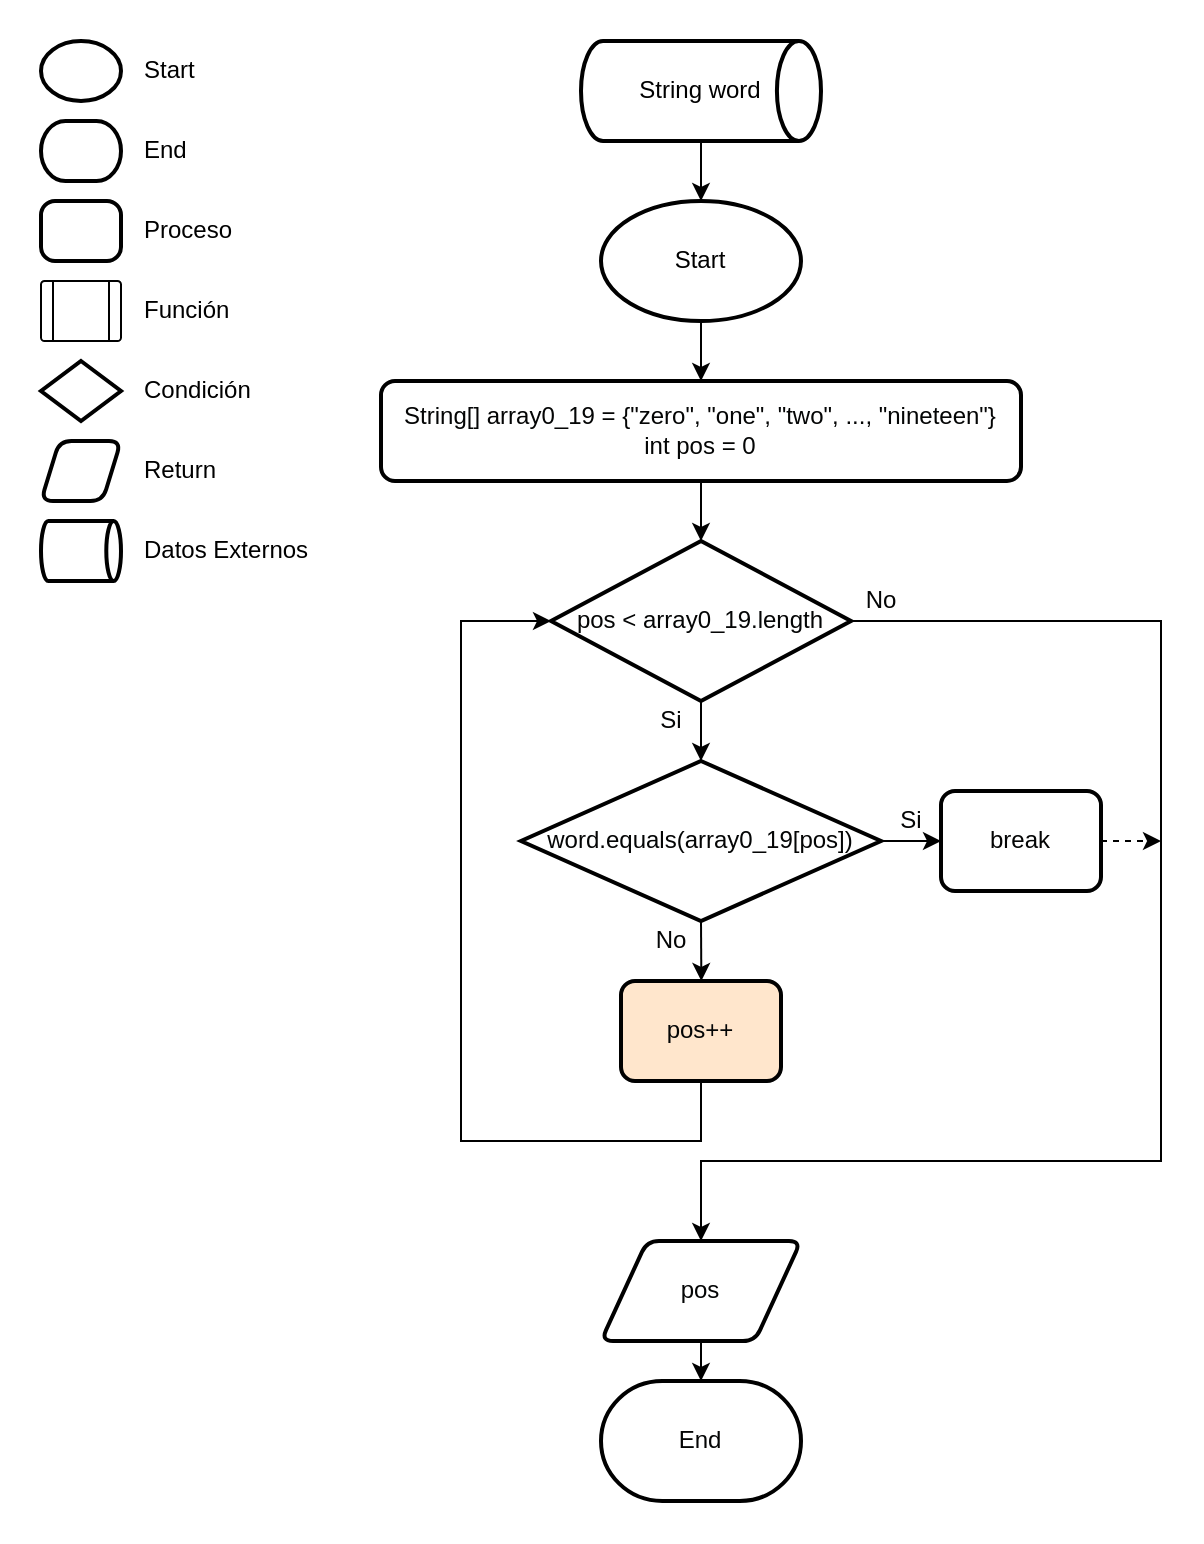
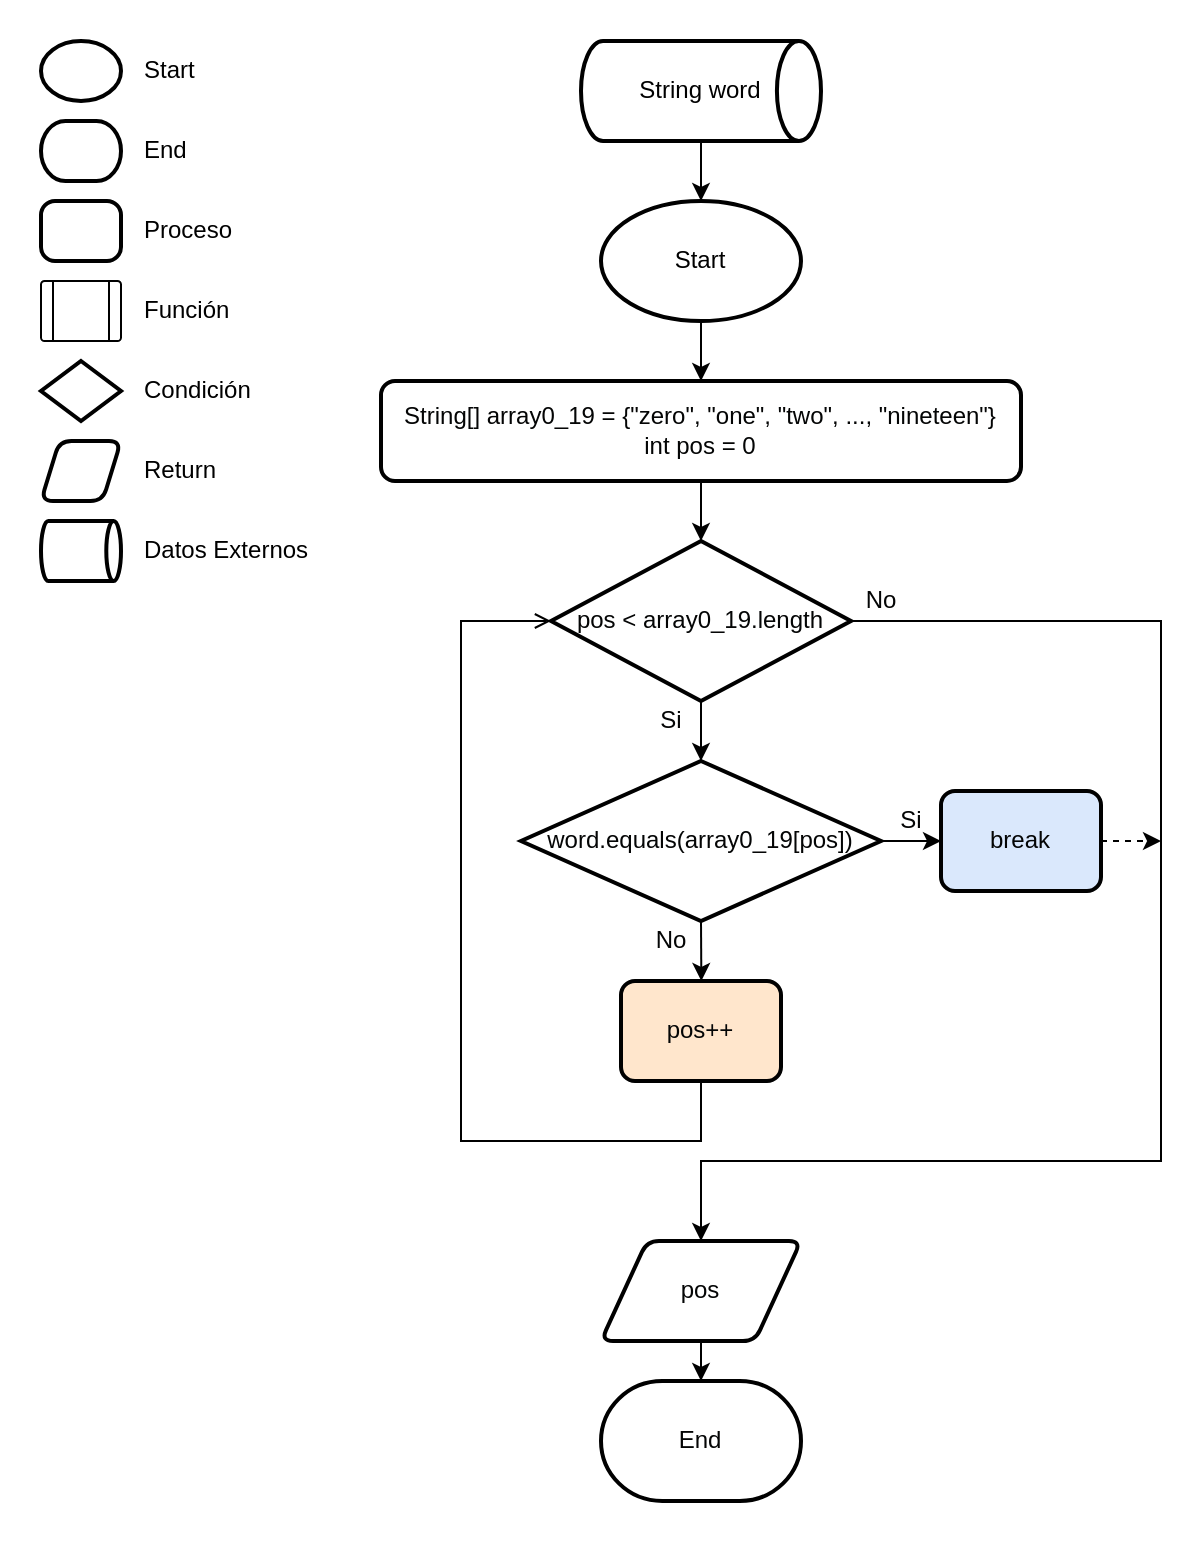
edge "pos++" -> "pos < array0_19.length": arrowhead classic -> open
node "break": fillcolor #ffffff -> #dae8fc
